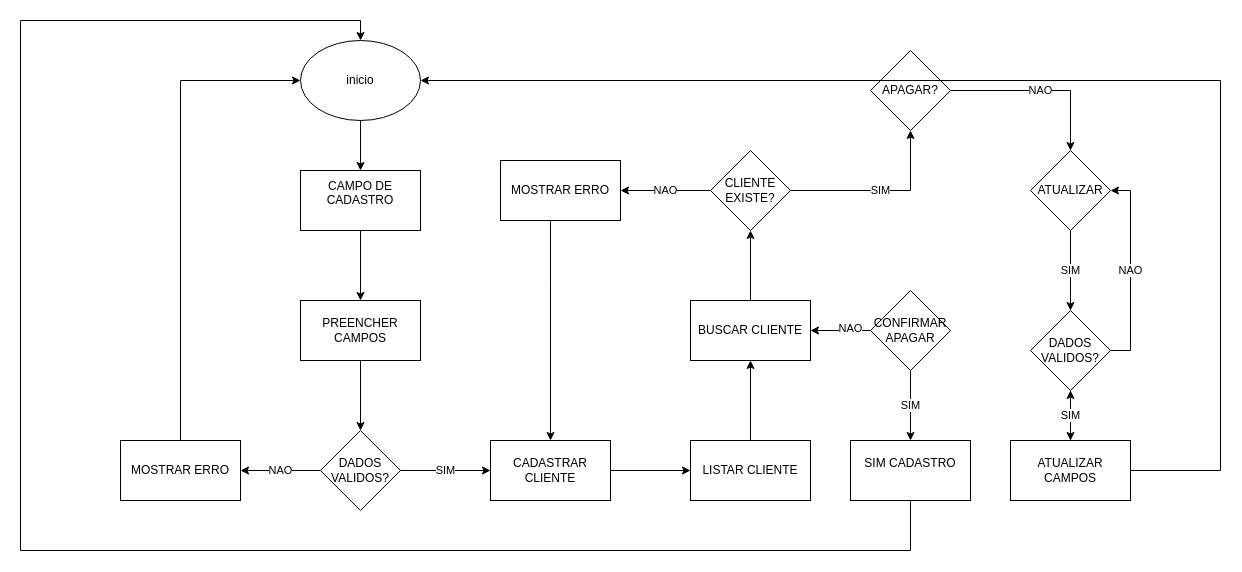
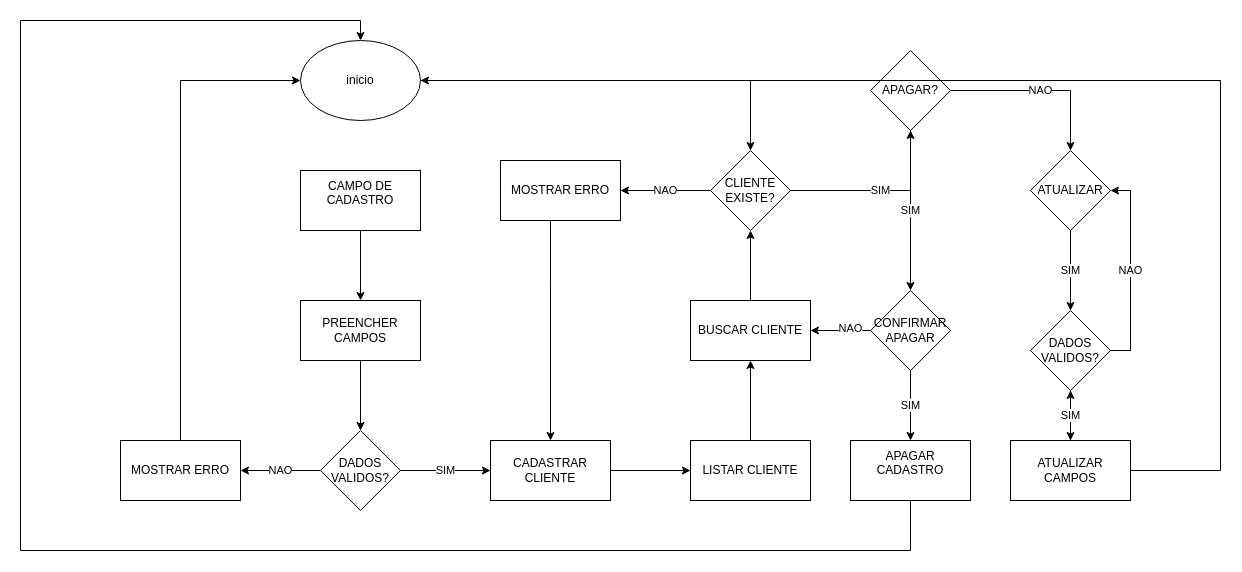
edge "inicio" -> "CAMPO DE CADASTRO": now "inicio" -> "CLIENTE EXISTE?"
edge "APAGAR?" -> "CONFIRMAR APAGAR": added, label "SIM"
node "SIM CADASTRO": label "SIM CADASTRO" -> "APAGAR CADASTRO"
